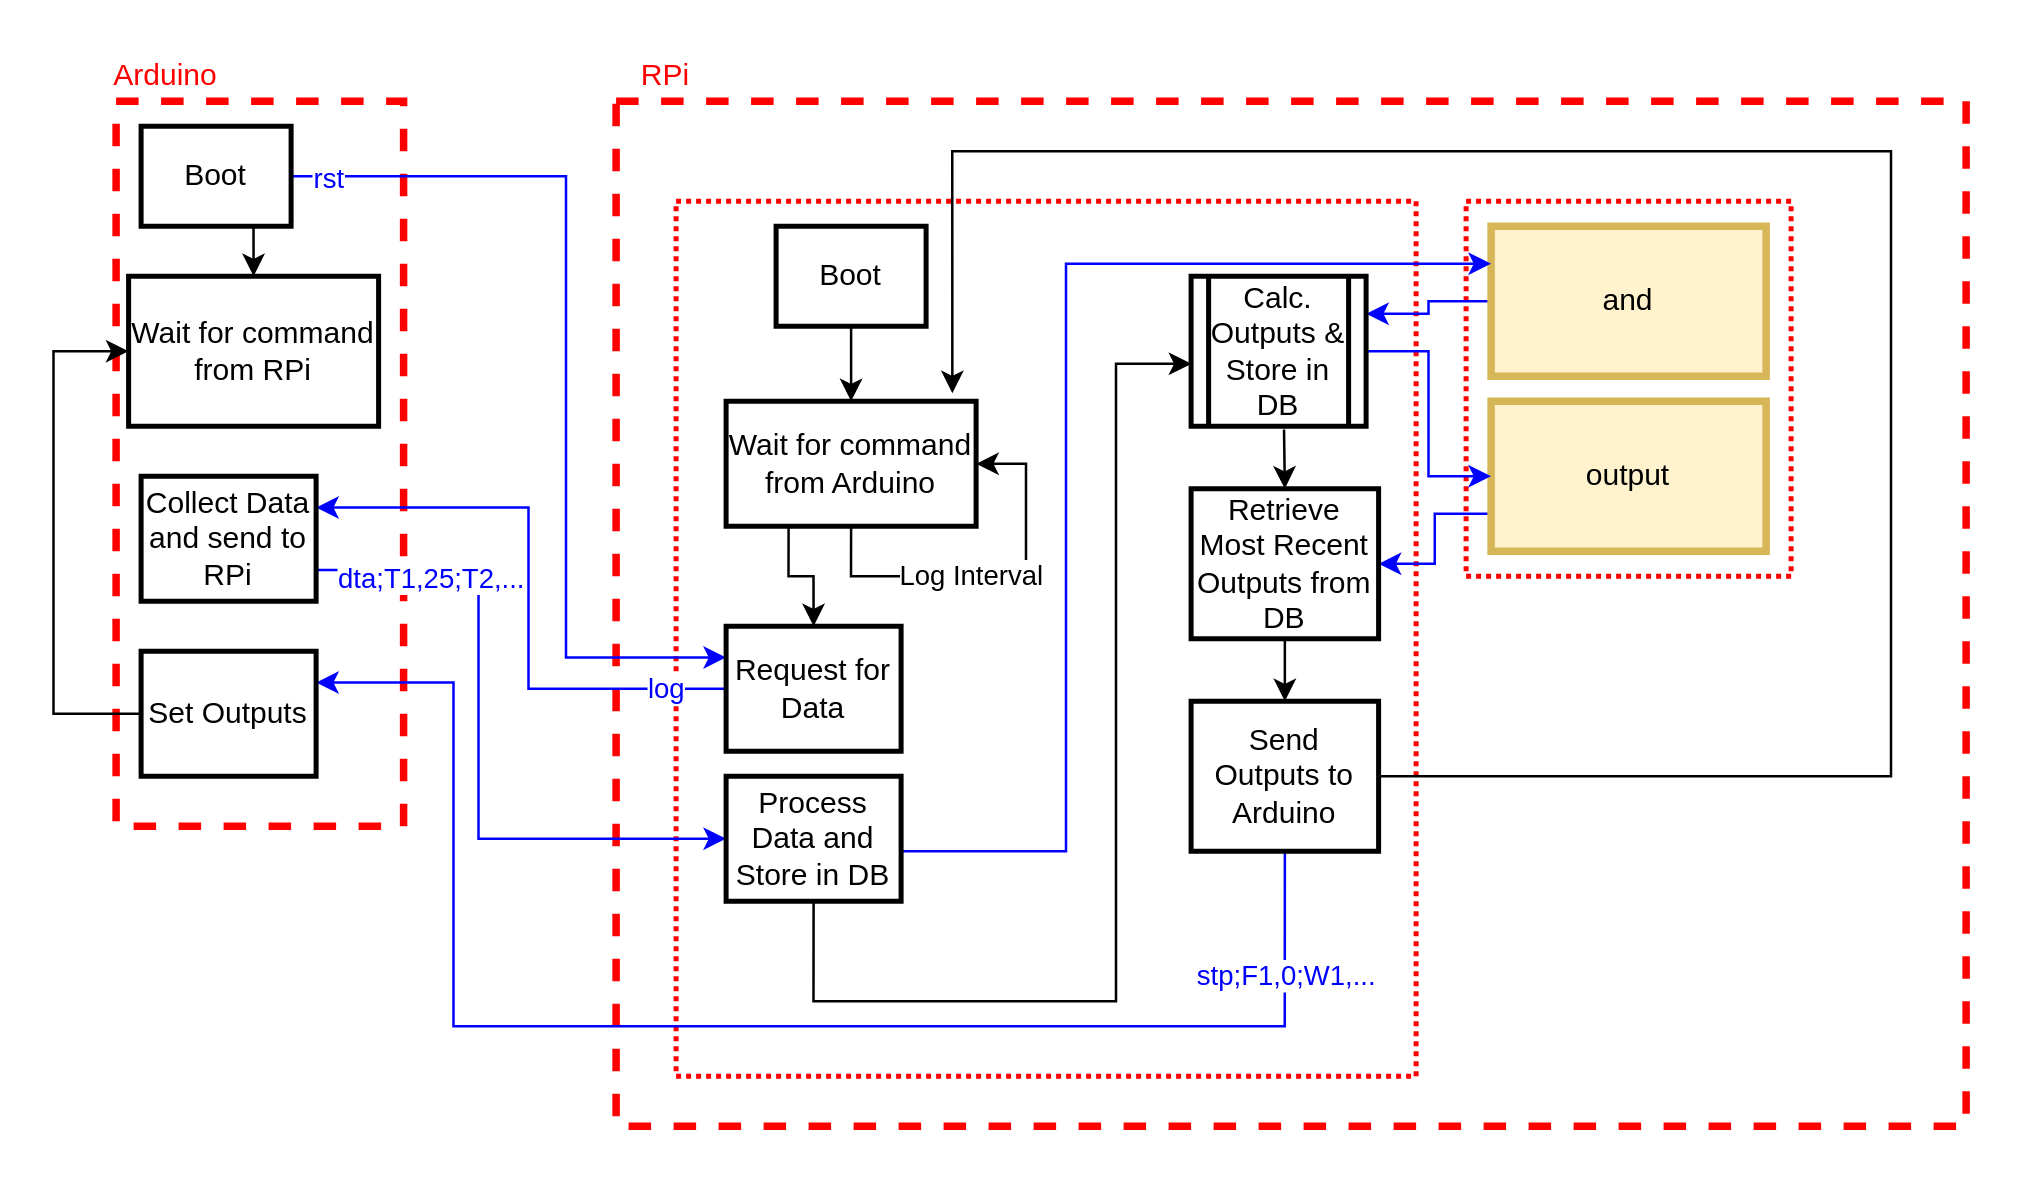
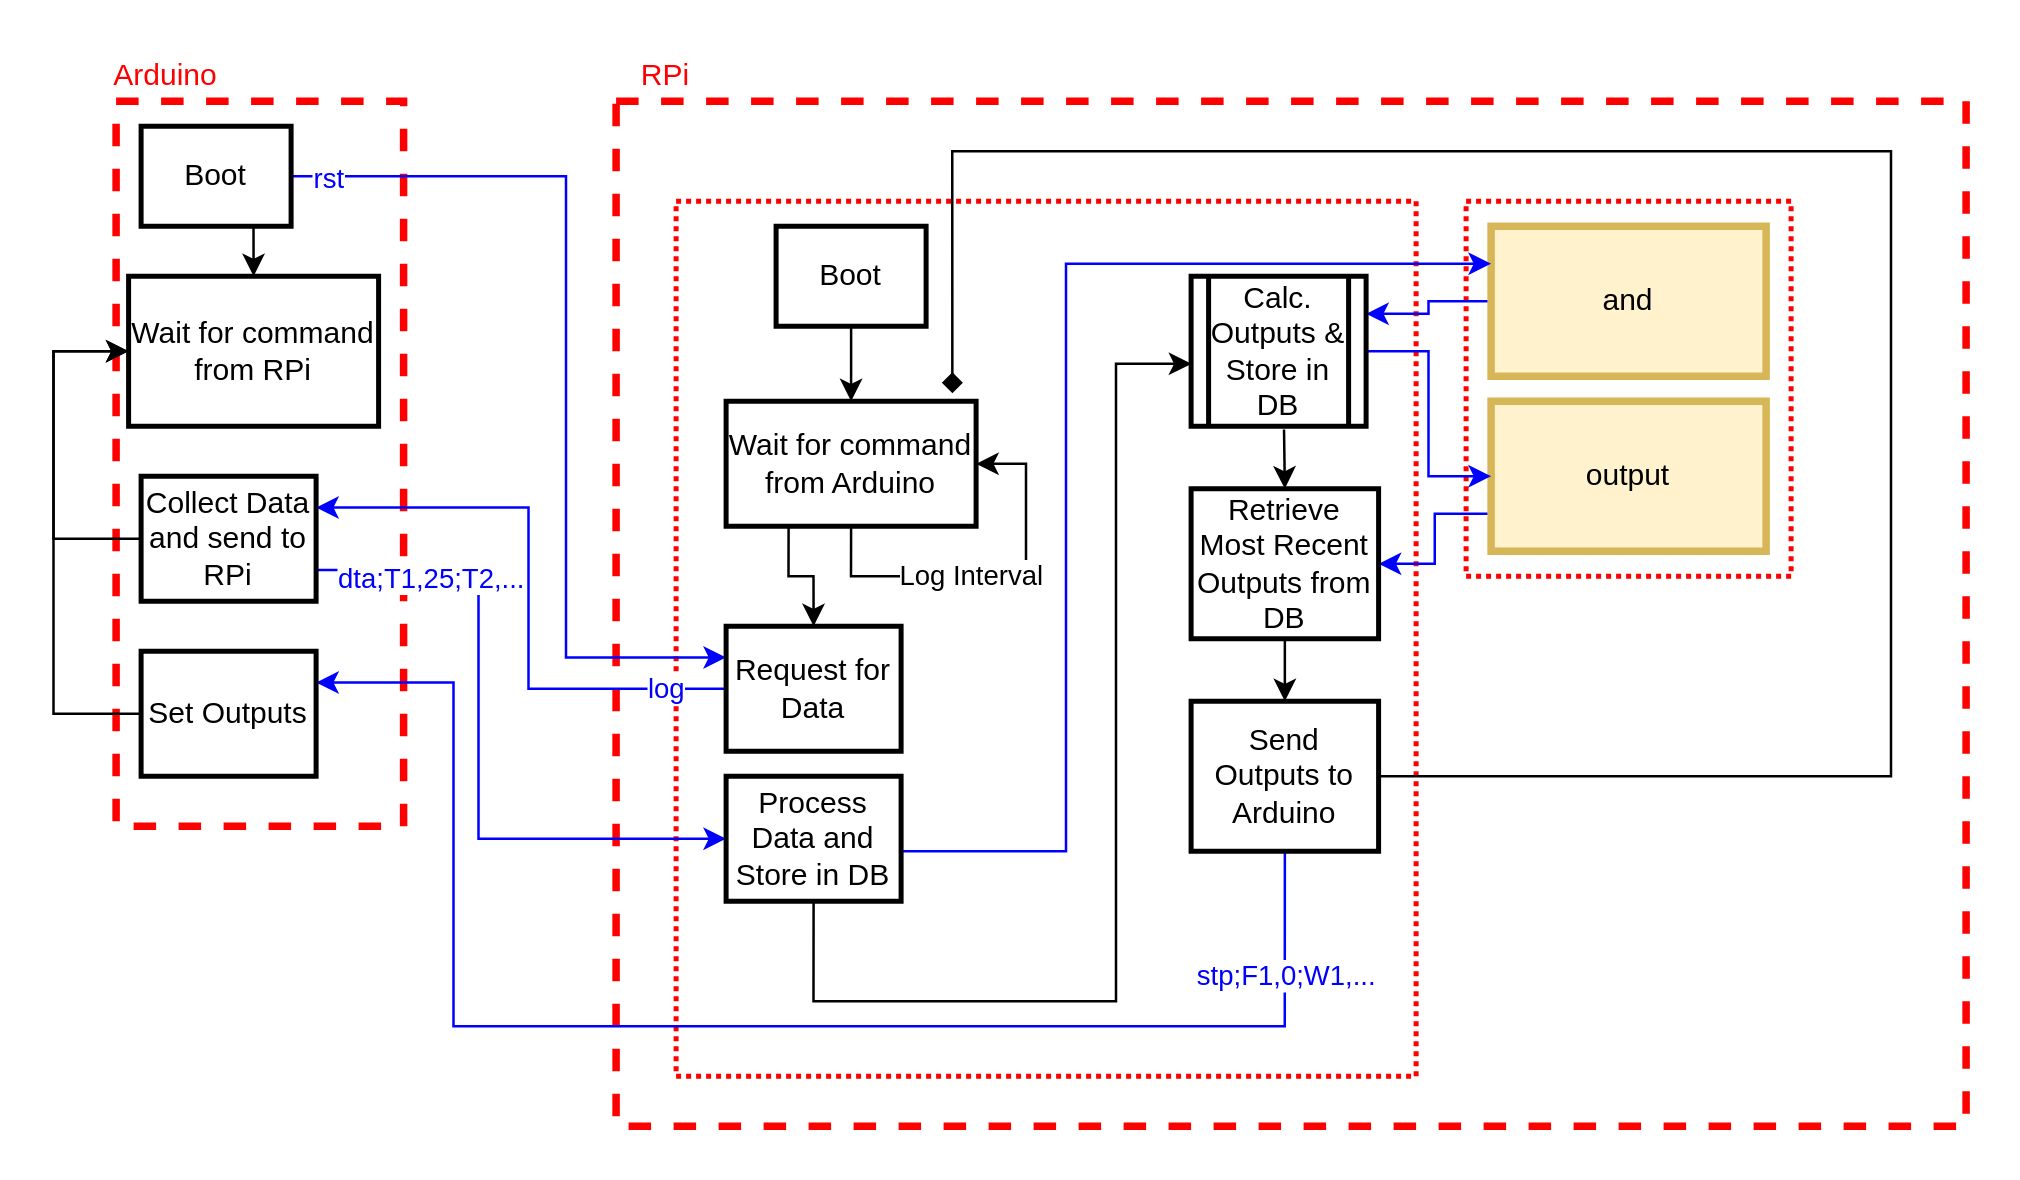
edge "Send Outputs to Arduino" -> "Wait for command from Arduino": arrowhead classic -> diamond
edge "Collect Data and send to RPi" -> "Wait for command from RPi": added
